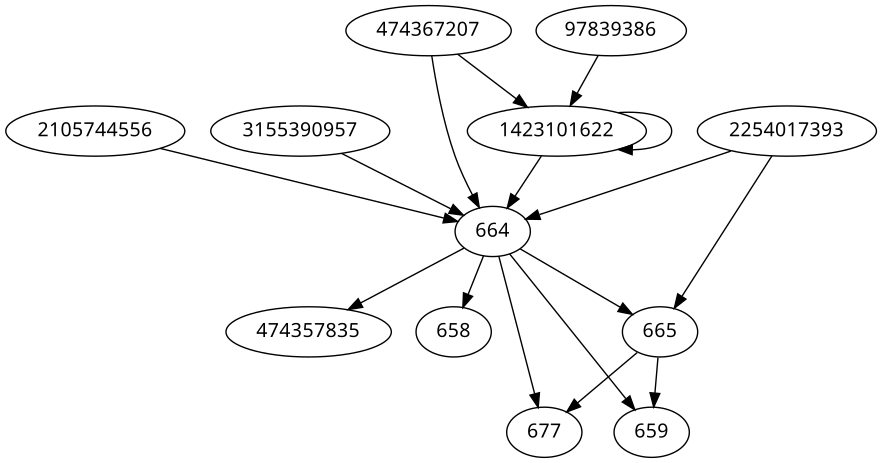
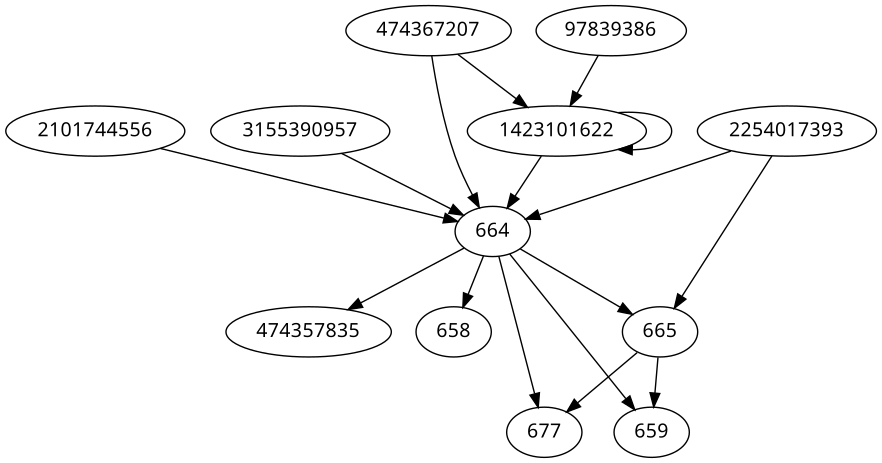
node "2105744556": label "2105744556" -> "2101744556"
